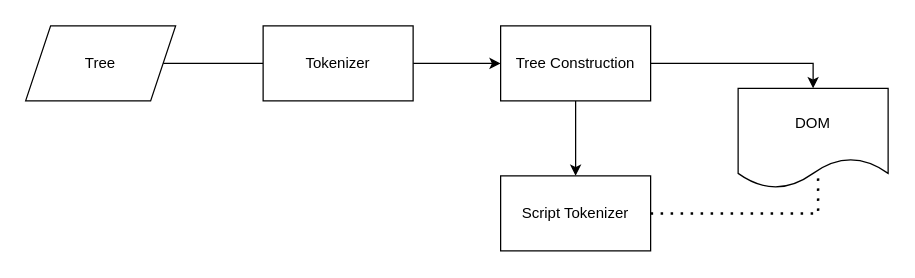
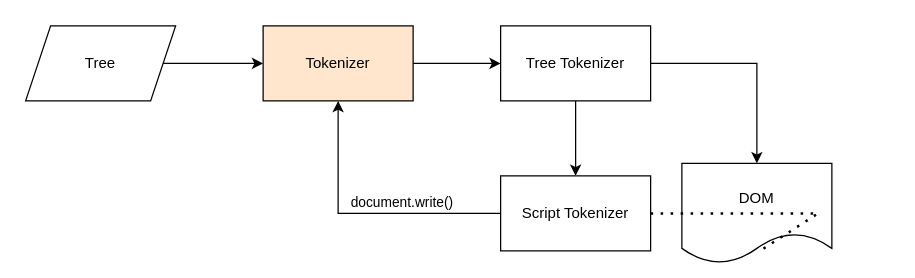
edge "Tree" -- "Tokenizer": arrowhead none -> classic
node "Tokenizer": fillcolor #ffffff -> #ffe6cc
node "Tree Construction": label "Tree Construction" -> "Tree Tokenizer"
node "DOM": moved (813, 138) -> (757, 213)
edge "Script Tokenizer" -> "Tokenizer": added, label "document.write()"
